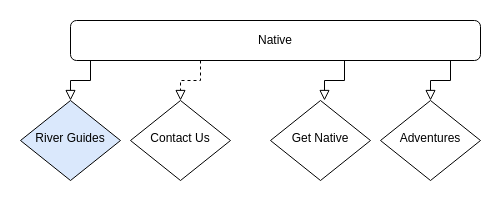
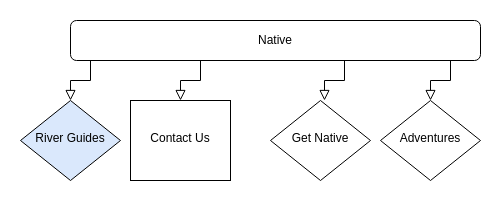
edge "Native" -> "Contact Us": style dashed -> solid
node "Contact Us": shape diamond -> rectangle
